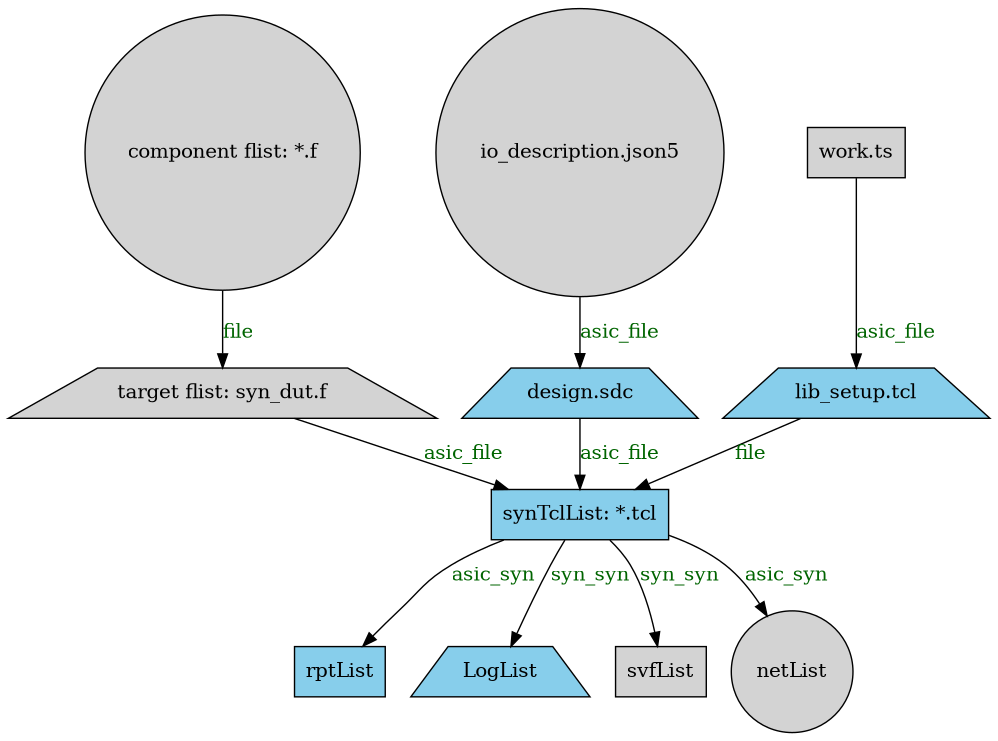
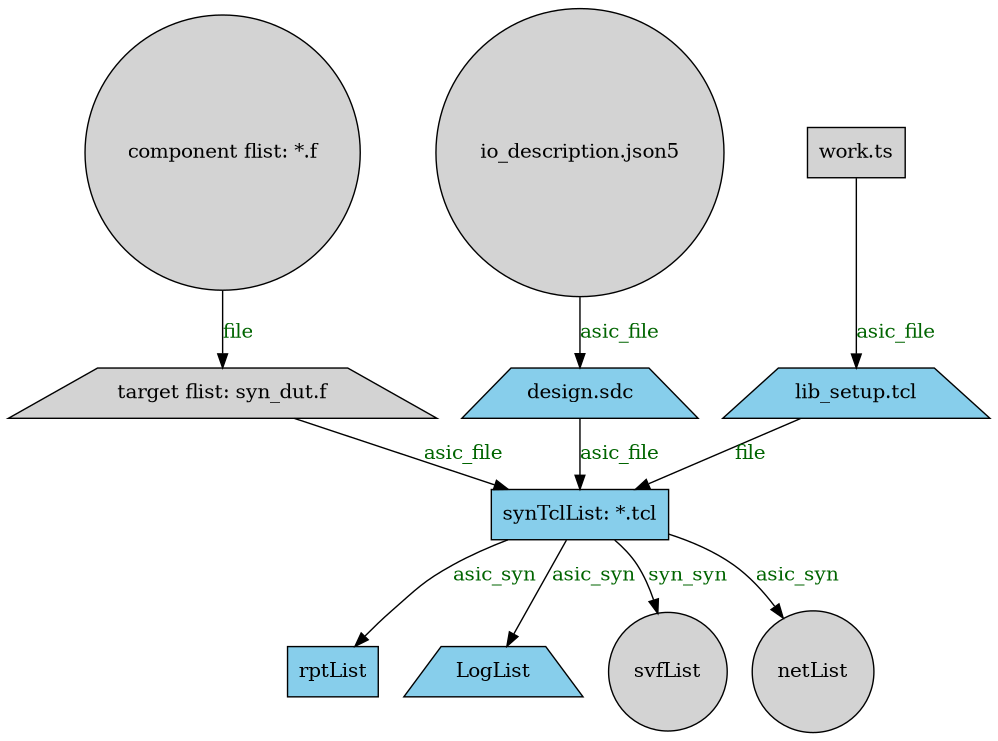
edge "synTclList: *.tcl" -> "LogList": label "syn_syn" -> "asic_syn"
node "svfList": shape box -> circle
